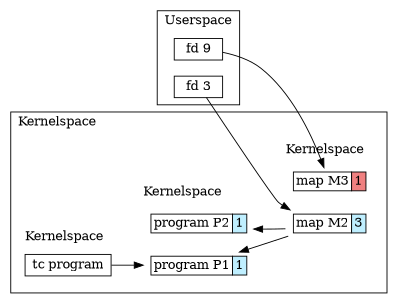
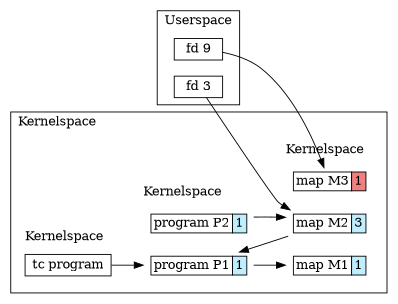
edge "map M2" -> "program P2": reversed
node "map M1": added
